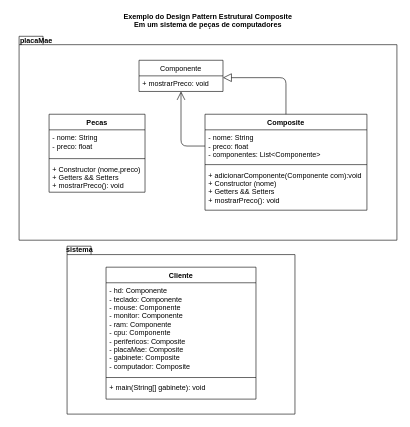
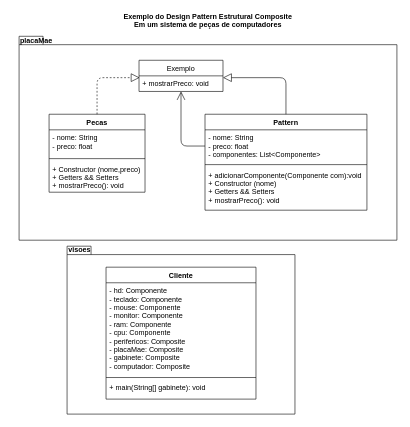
node "Componente": label "Componente" -> "Exemplo"
edge "Pecas" -> "+ mostrarPreco: void": added
node "Composite": label "Composite" -> "Pattern"
node "sistema": label "sistema" -> "visoes"
